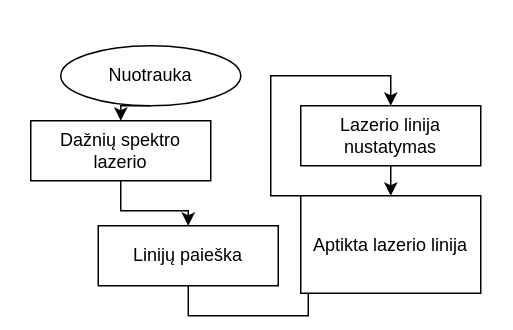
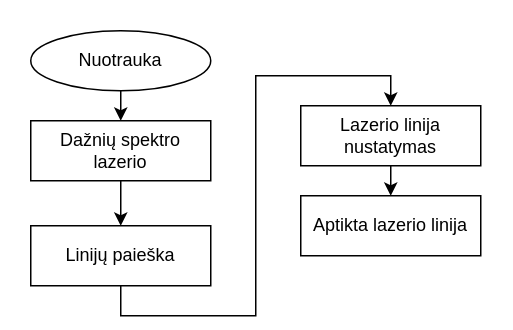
node "Nuotrauka": moved (151, 76) -> (121, 61)
node "Aptikta lazerio linija": size 180x98 -> 180x60
node "Linijų paieška": moved (188, 256) -> (121, 256)
